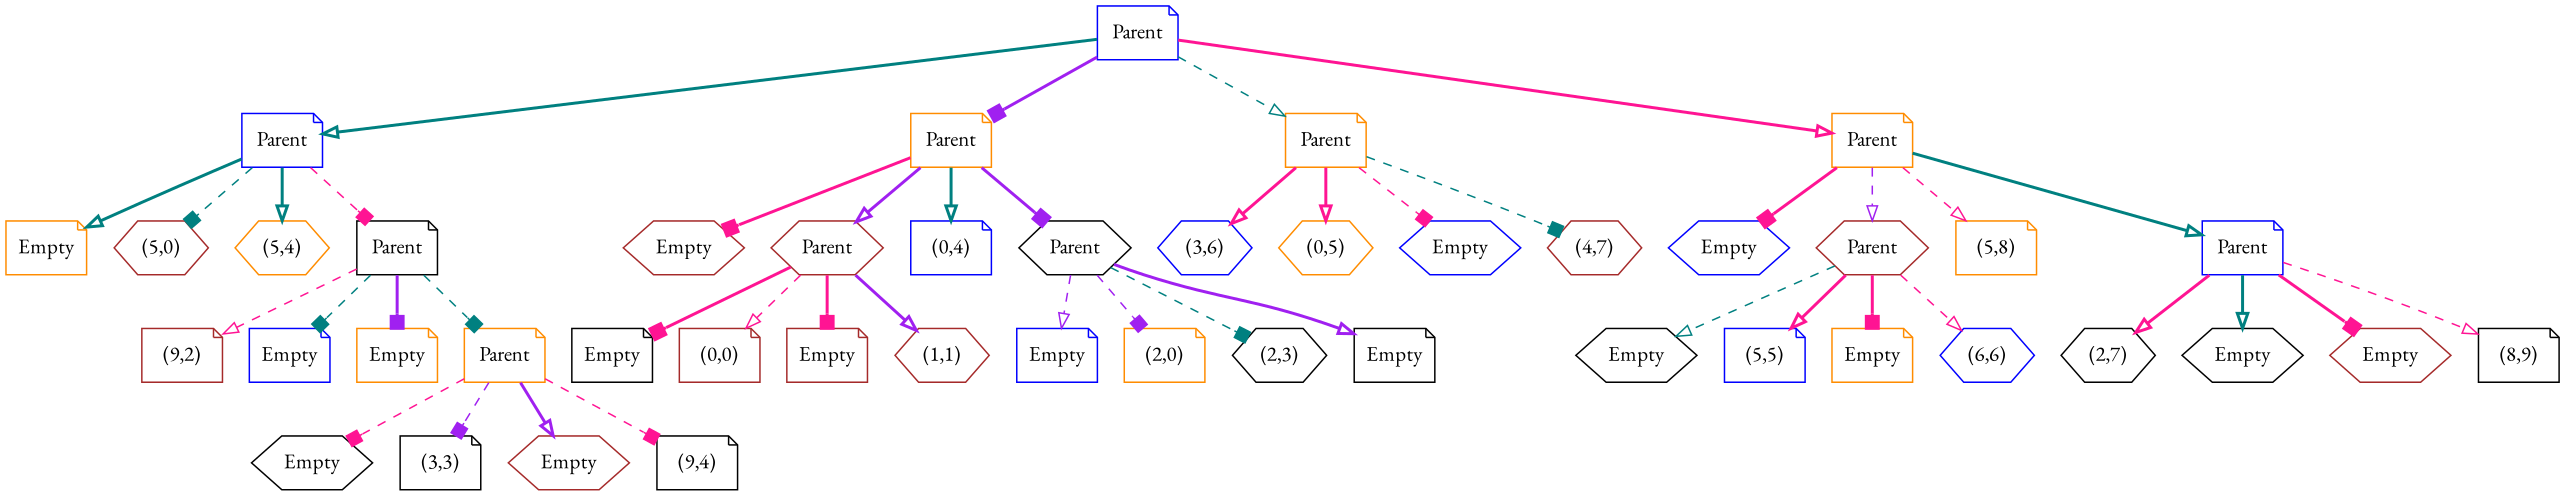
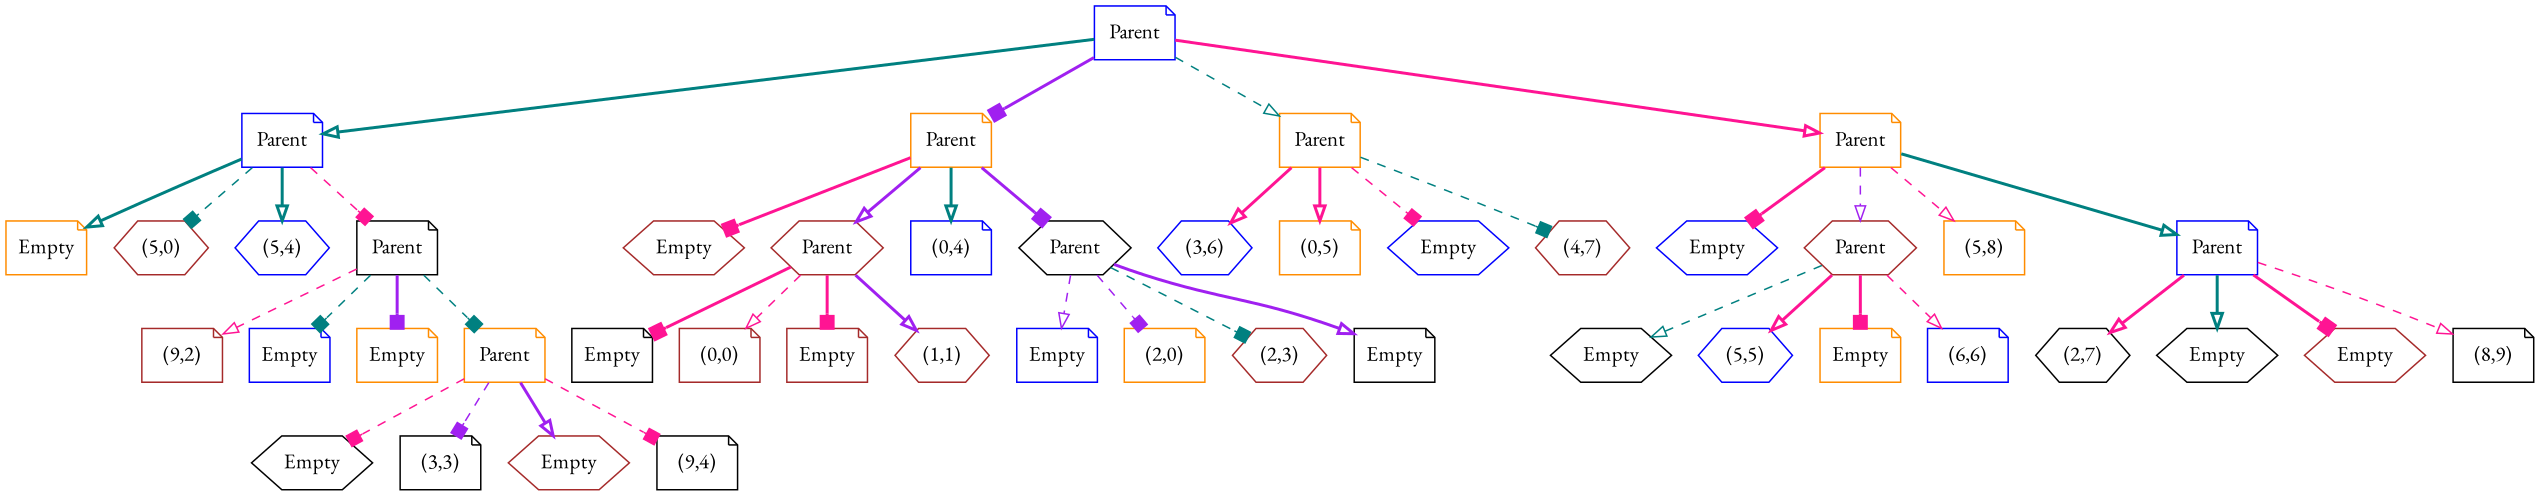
node "(5,4)": color darkorange -> blue
node "(0,5)": shape hexagon -> note
node "(2,3)": color black -> brown
node "(5,5)": shape note -> hexagon
node "(6,6)": shape hexagon -> note
